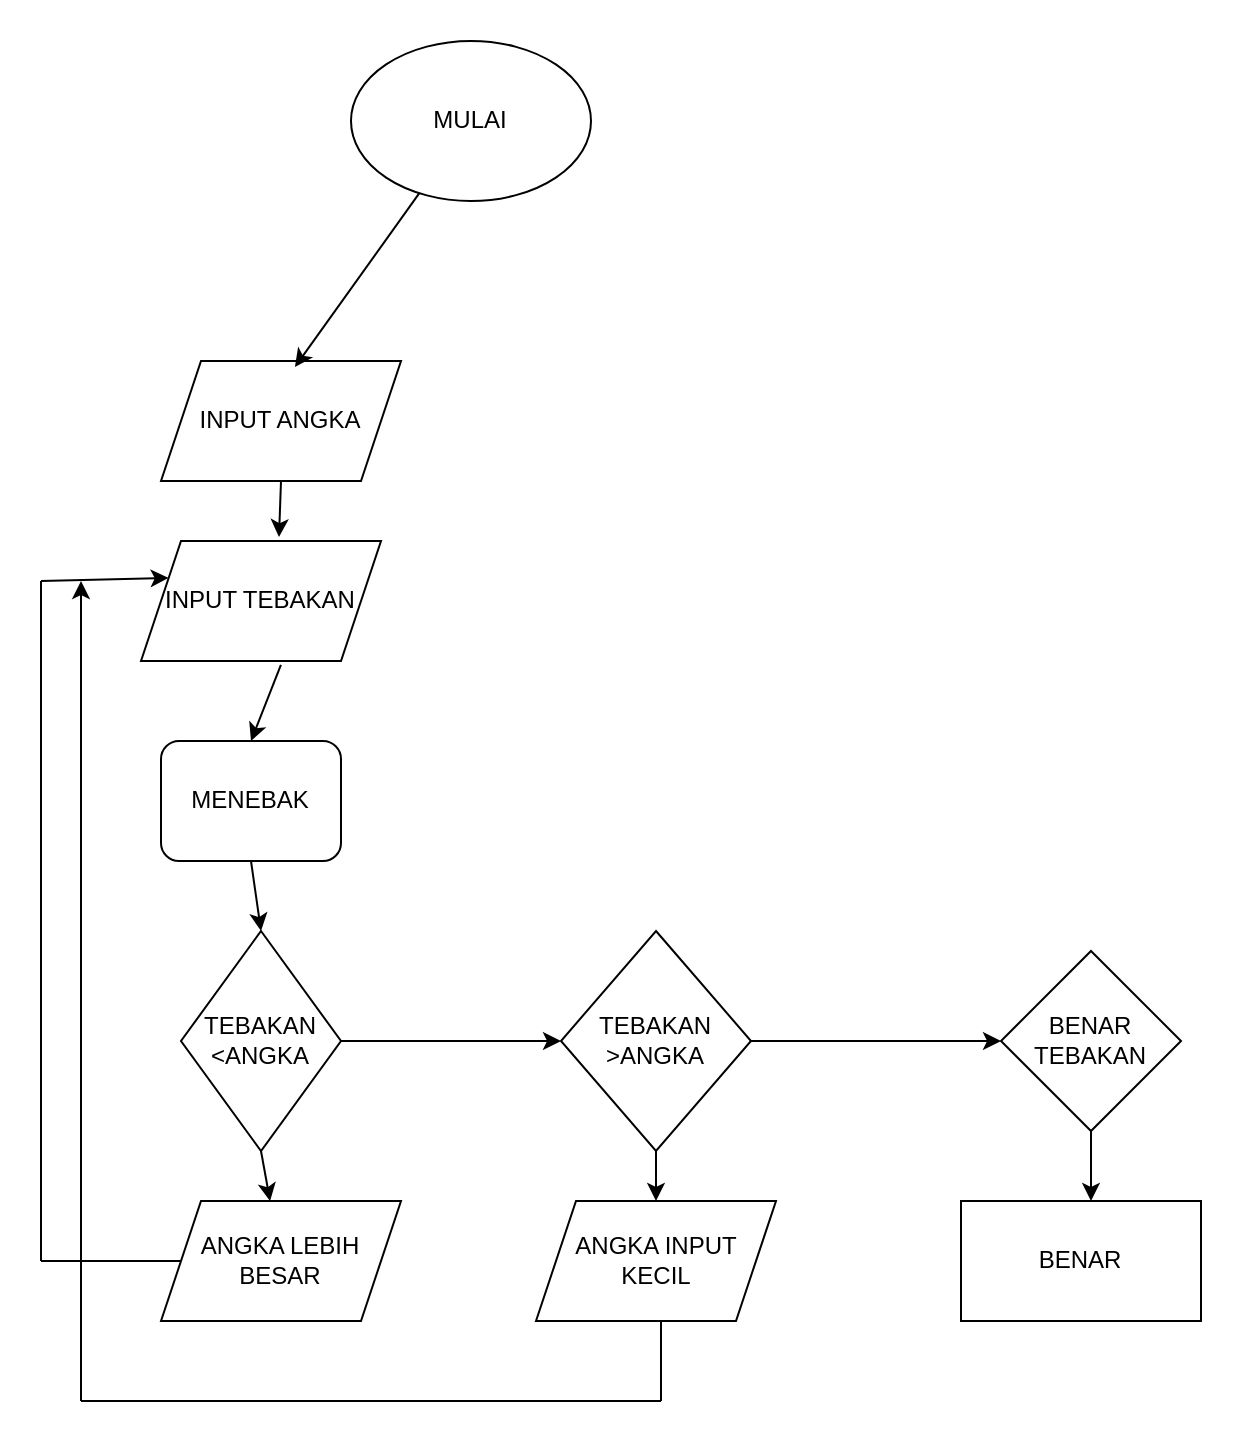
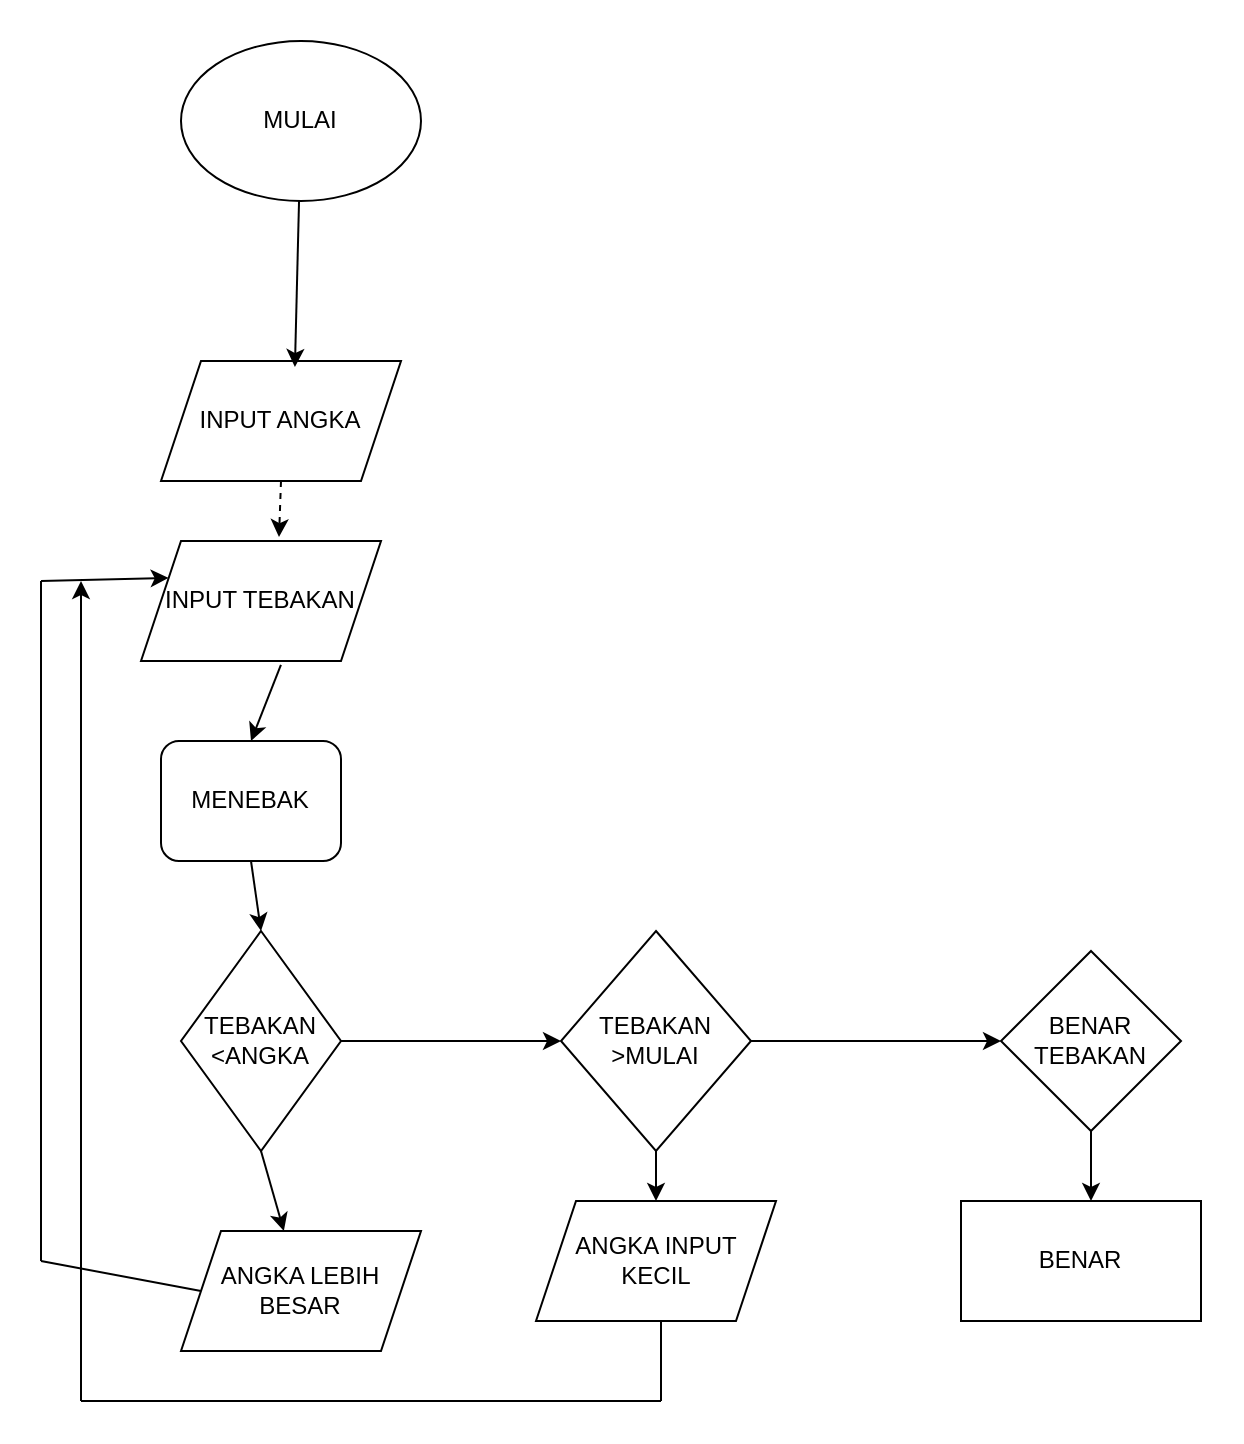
node "MULAI": moved (471, 121) -> (301, 121)
edge "INPUT ANGKA" -> "INPUT TEBAKAN": style solid -> dashed
node "TEBAKAN >ANGKA": label "TEBAKAN >ANGKA" -> "TEBAKAN >MULAI"
node "ANGKA LEBIH BESAR": moved (281, 1261) -> (301, 1291)
